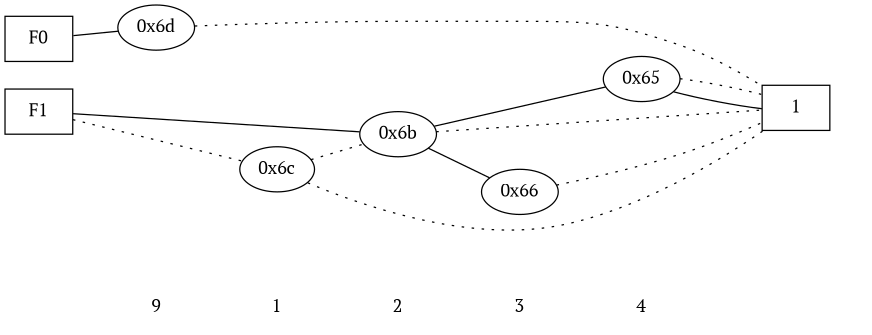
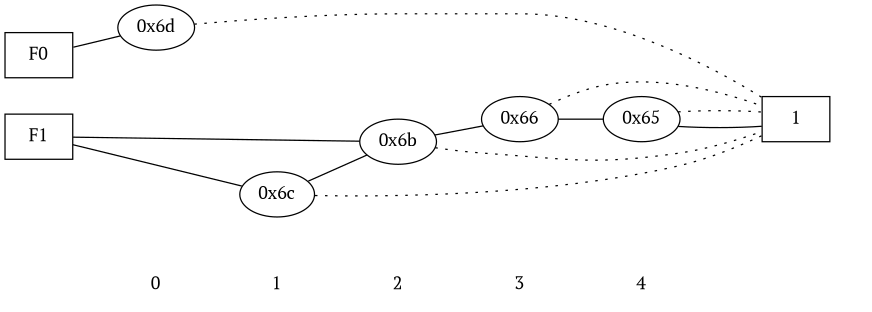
edge "0x65" -- "0x6b": now "0x65" -- "0x66"
edge "F1" -- "0x6c": style dotted -> solid
edge "0x6b" -- "0x6c": style dotted -> solid
node "9": label "9" -> "0"
